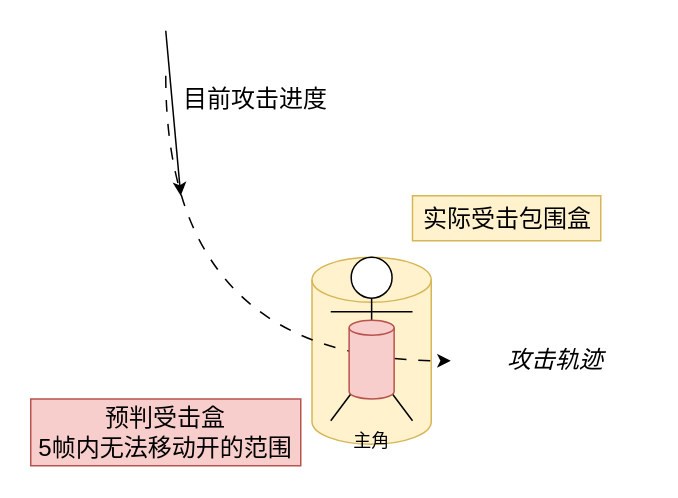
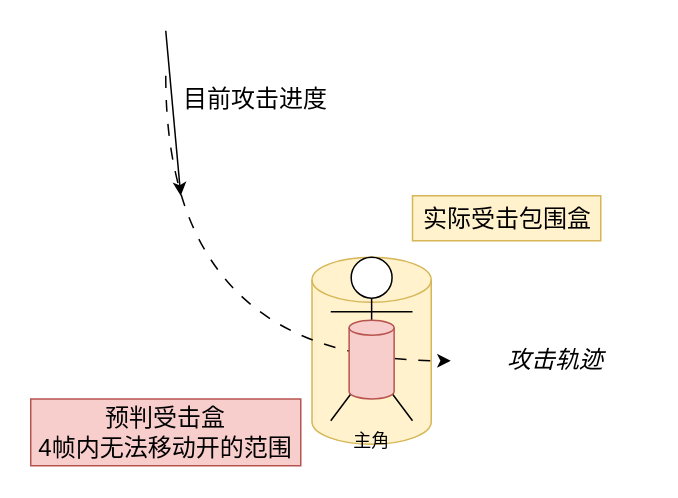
node "预判受击盒 5帧内无法移动开的范围": label "预判受击盒 5帧内无法移动开的范围" -> "预判受击盒 4帧内无法移动开的范围"
